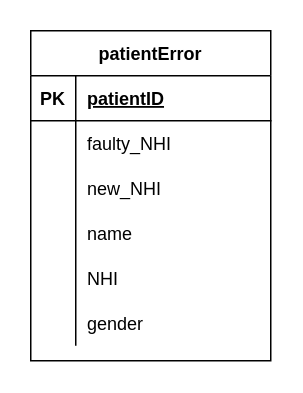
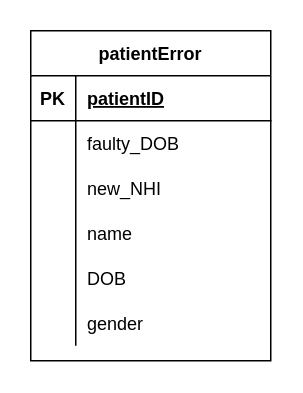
node "faulty_NHI": label "faulty_NHI" -> "faulty_DOB"
node "NHI": label "NHI" -> "DOB"
